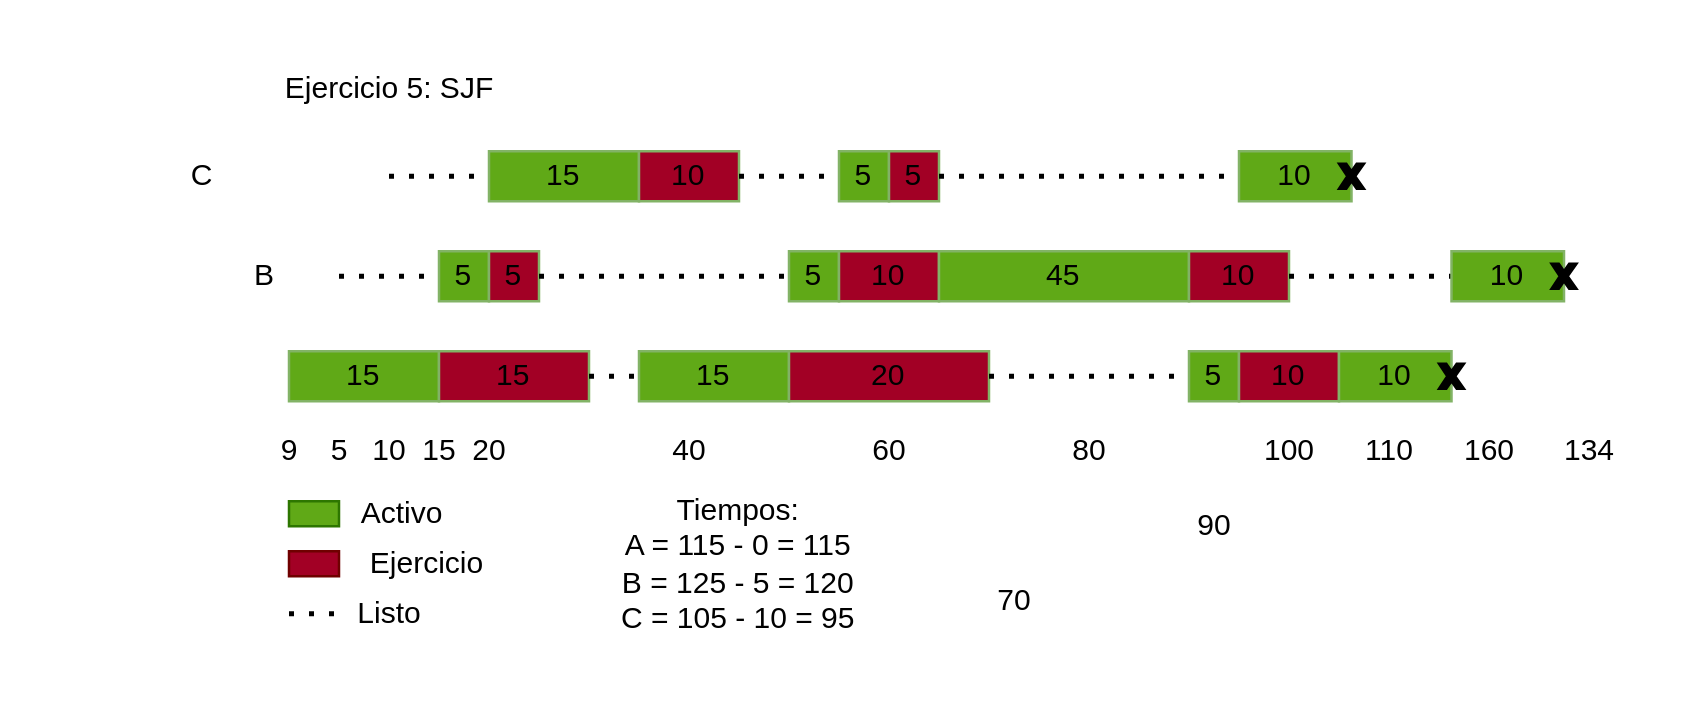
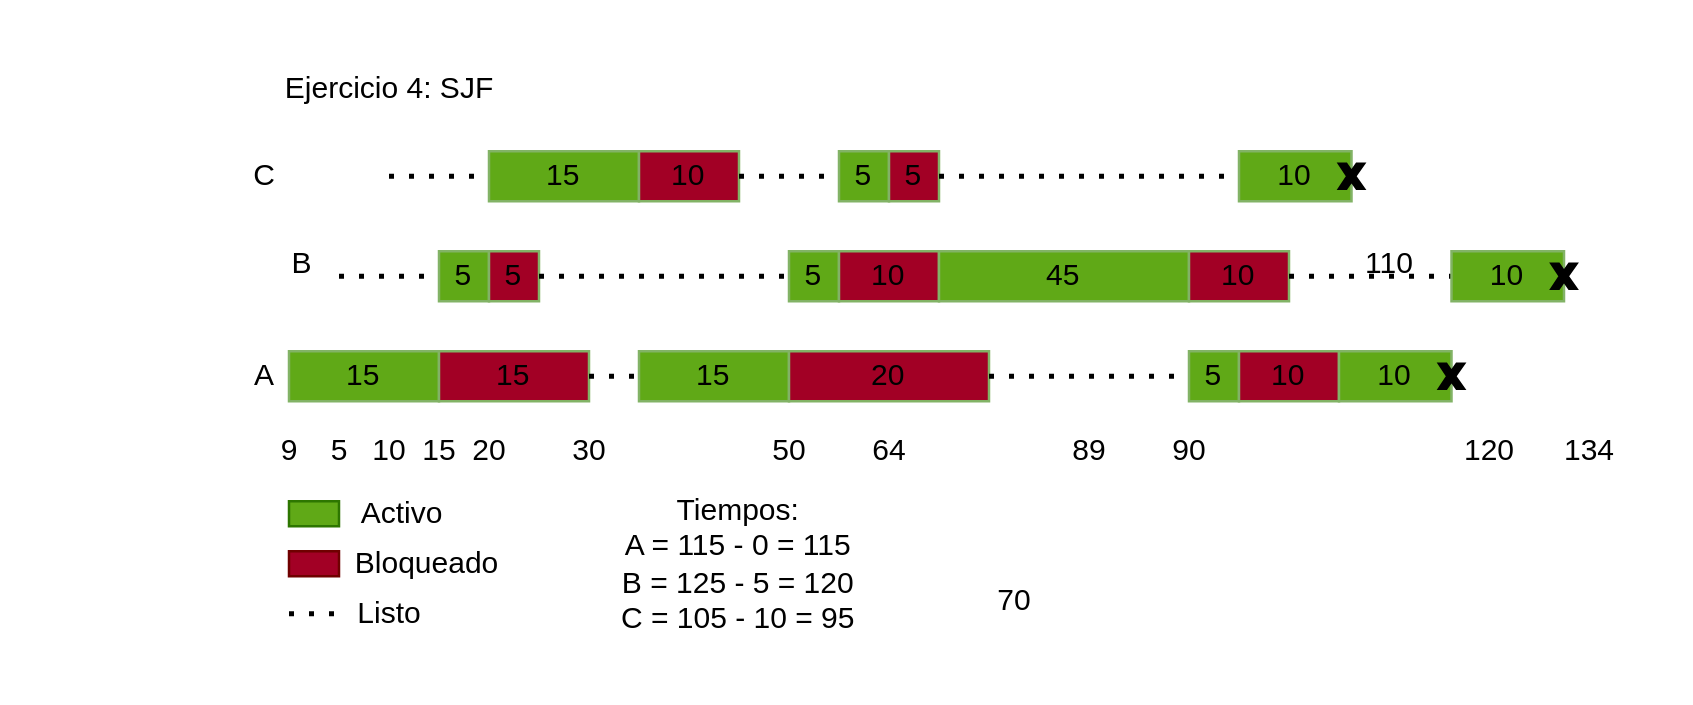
node "Ejercicio 5: SJF": label "Ejercicio 5: SJF" -> "Ejercicio 4: SJF"
node "C": moved (201, 176) -> (264, 176)
node "B": moved (264, 276) -> (301, 264)
node "A": added
node "30": added
node "40": removed
node "50": added
node "60": label "60" -> "64"
node "80": label "80" -> "89"
node "100": removed
node "110": moved (1389, 451) -> (1389, 264)
node "160": label "160" -> "120"
node "90": moved (1214, 526) -> (1189, 451)
node "Ejercicio": label "Ejercicio" -> "Bloqueado"
